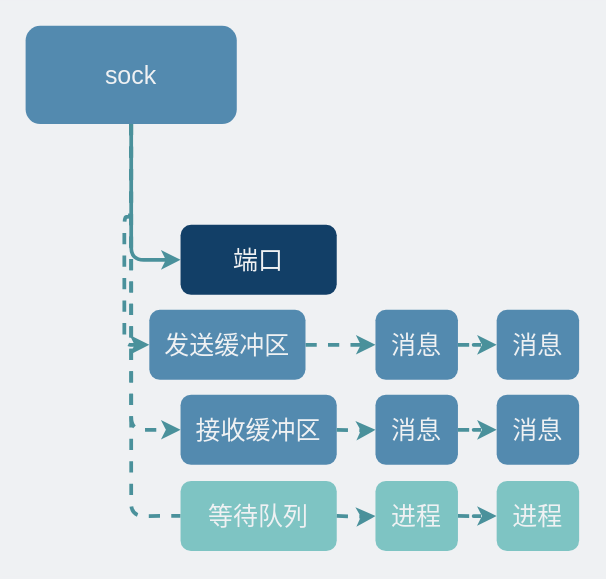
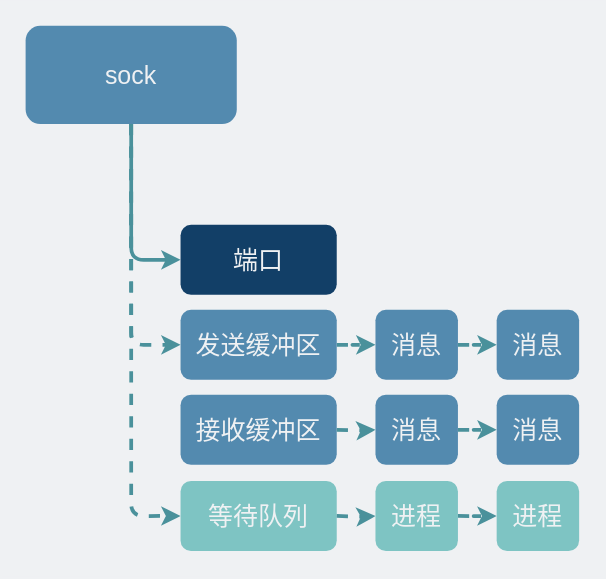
node "发送缓冲区": moved (228, 345) -> (259, 345)
edge "sock" -> "接收缓冲区": removed
edge "sock" -- "等待队列": arrowhead none -> classic
